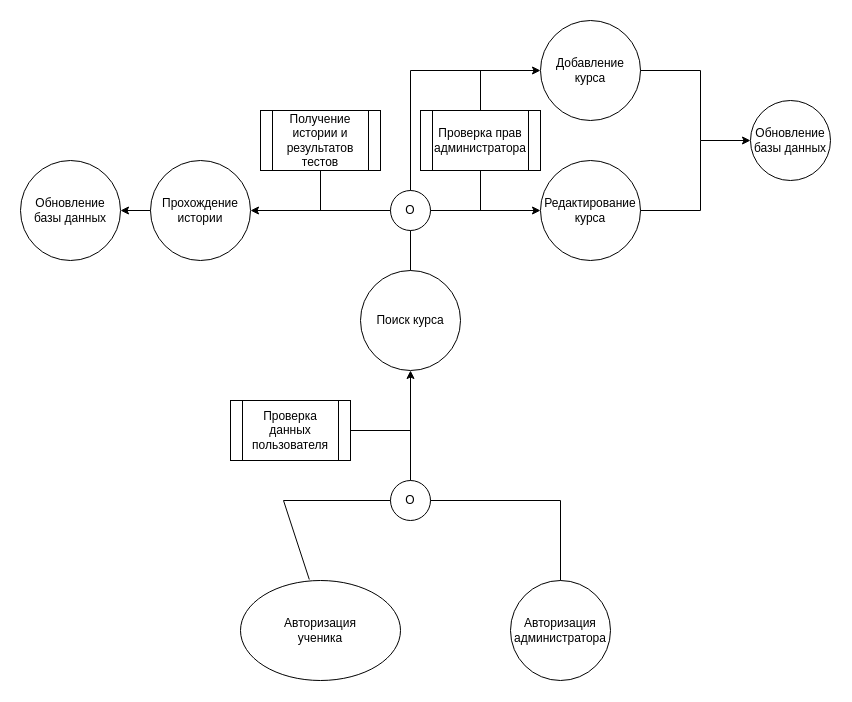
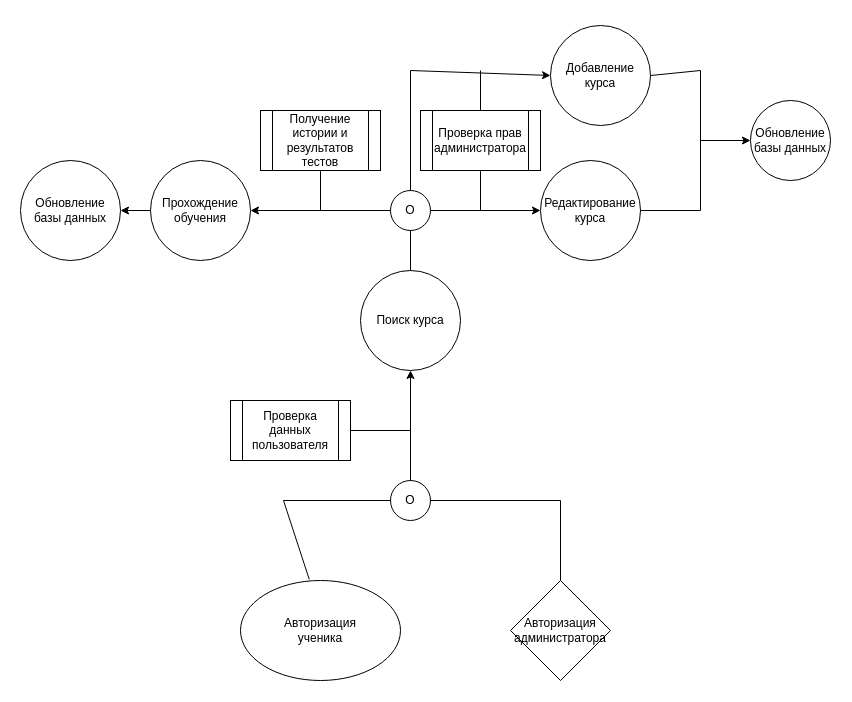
node "Добавление курса": moved (591, 71) -> (601, 76)
node "Прохождение истории": label "Прохождение истории" -> "Прохождение обучения"
node "Авторизация администратора": shape ellipse -> diamond
